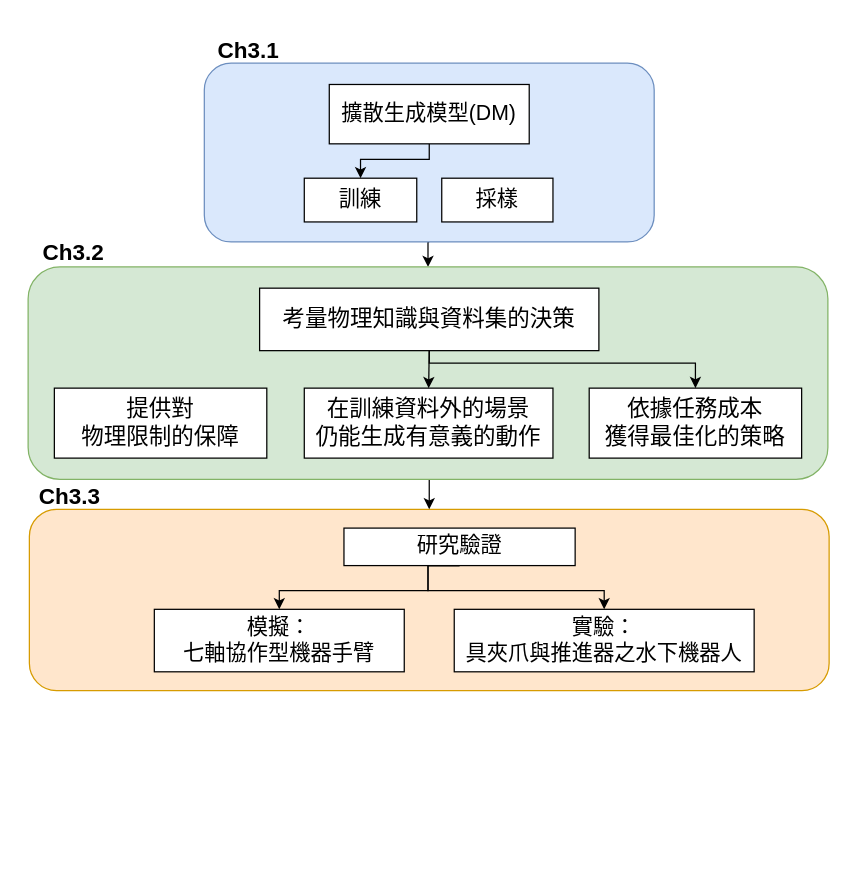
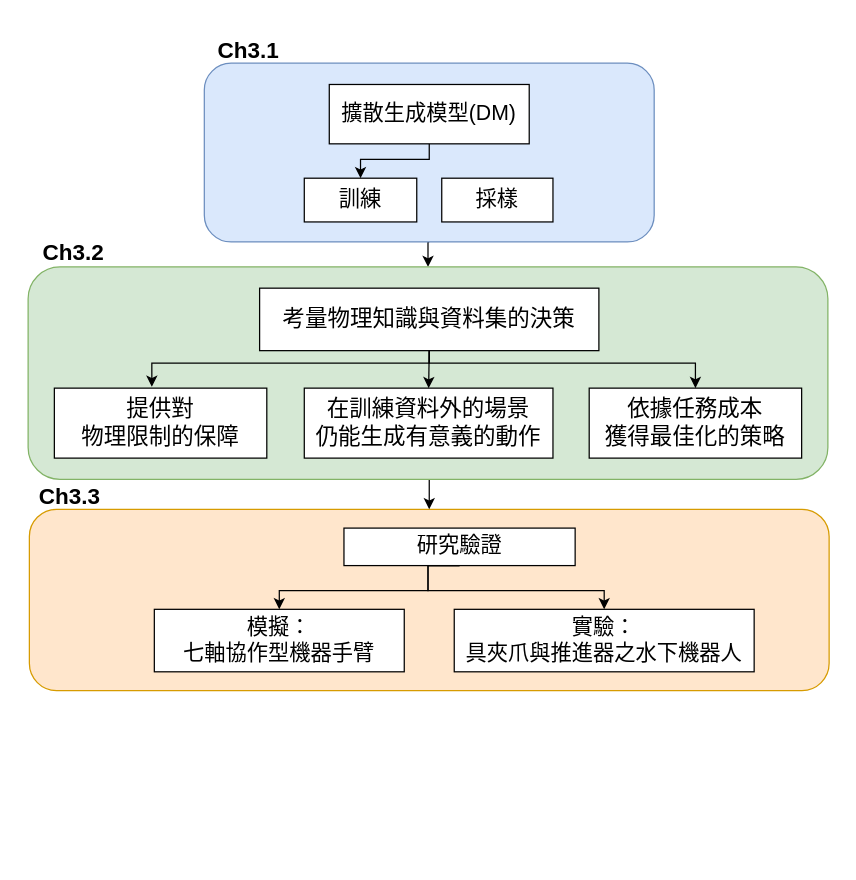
edge "考量物理知識與資料集的決策" -> "提供對 物理限制的保障": added
